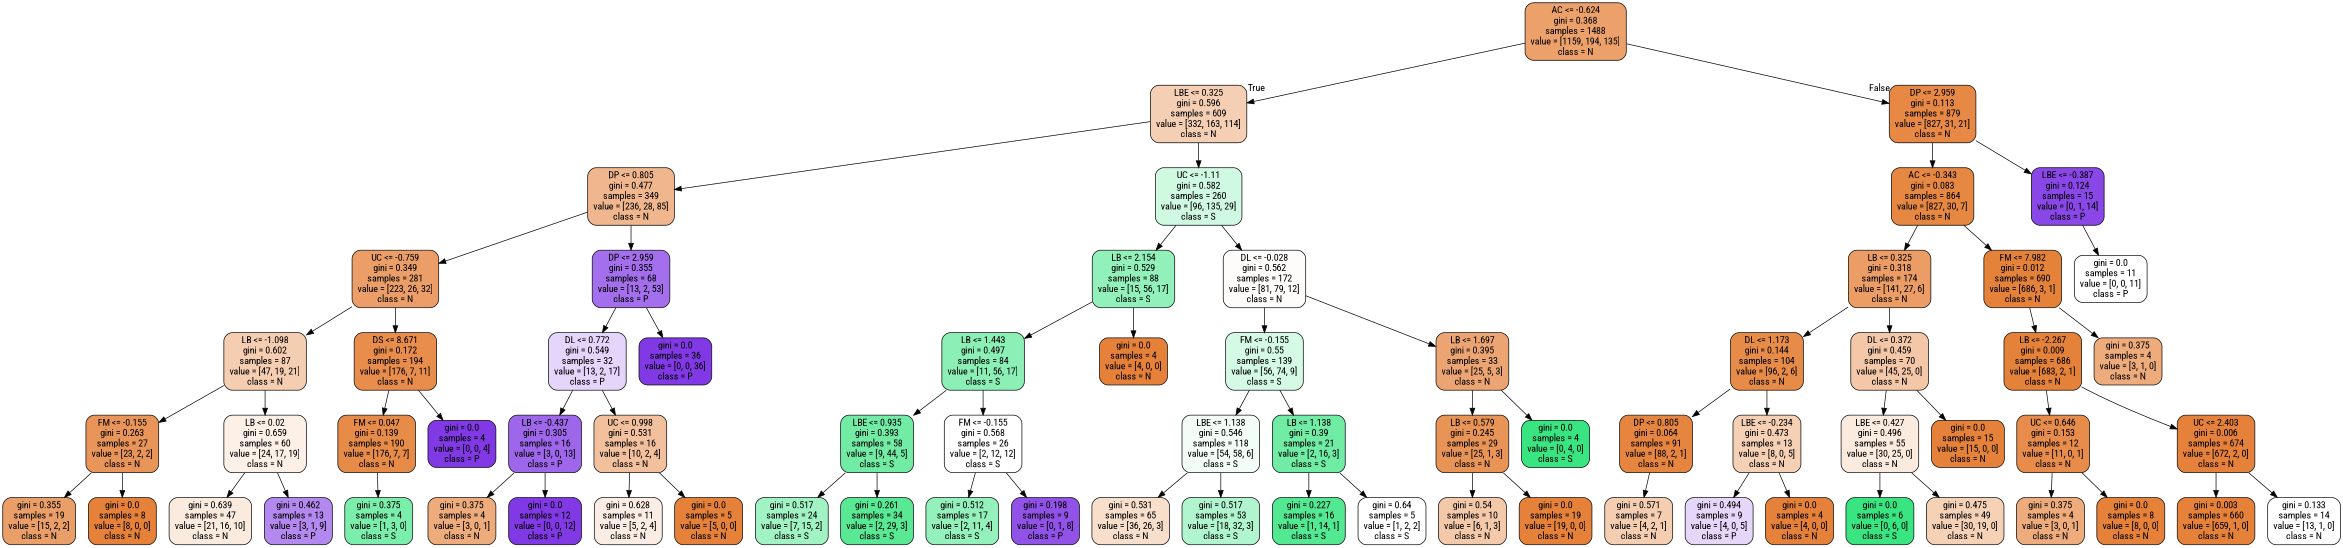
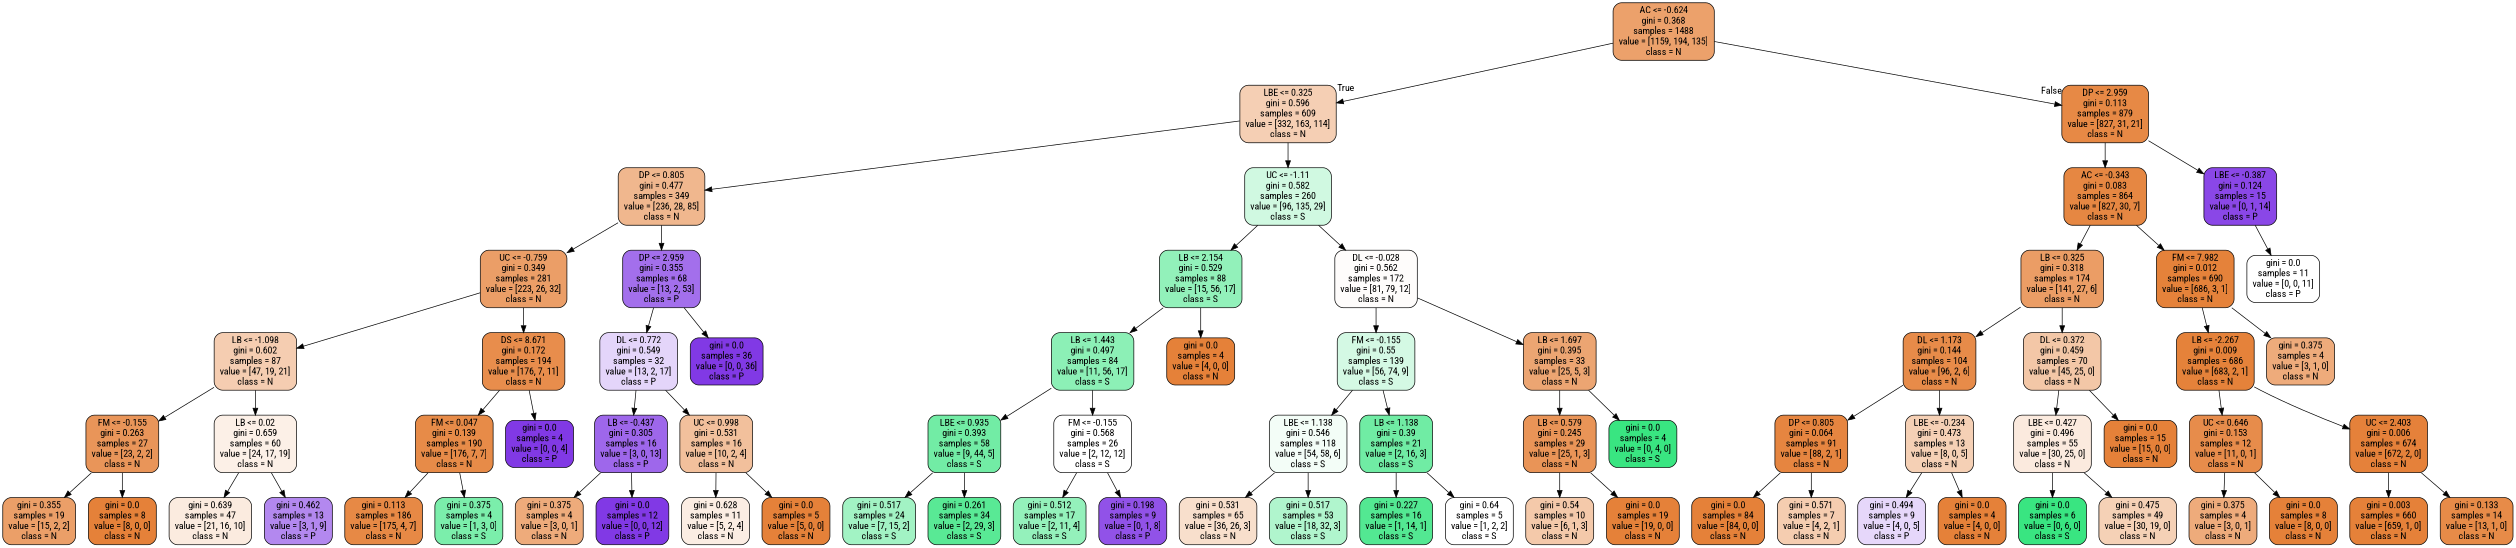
node "gini = 0.113 samples = 186 value = [175, 4, 7] class = N": added
node "gini = 0.0 samples = 84 value = [84, 0, 0] class = N": added
node "gini = 0.133 samples = 14 value = [13, 1, 0] class = N": fillcolor #ffffff -> #e78b48
